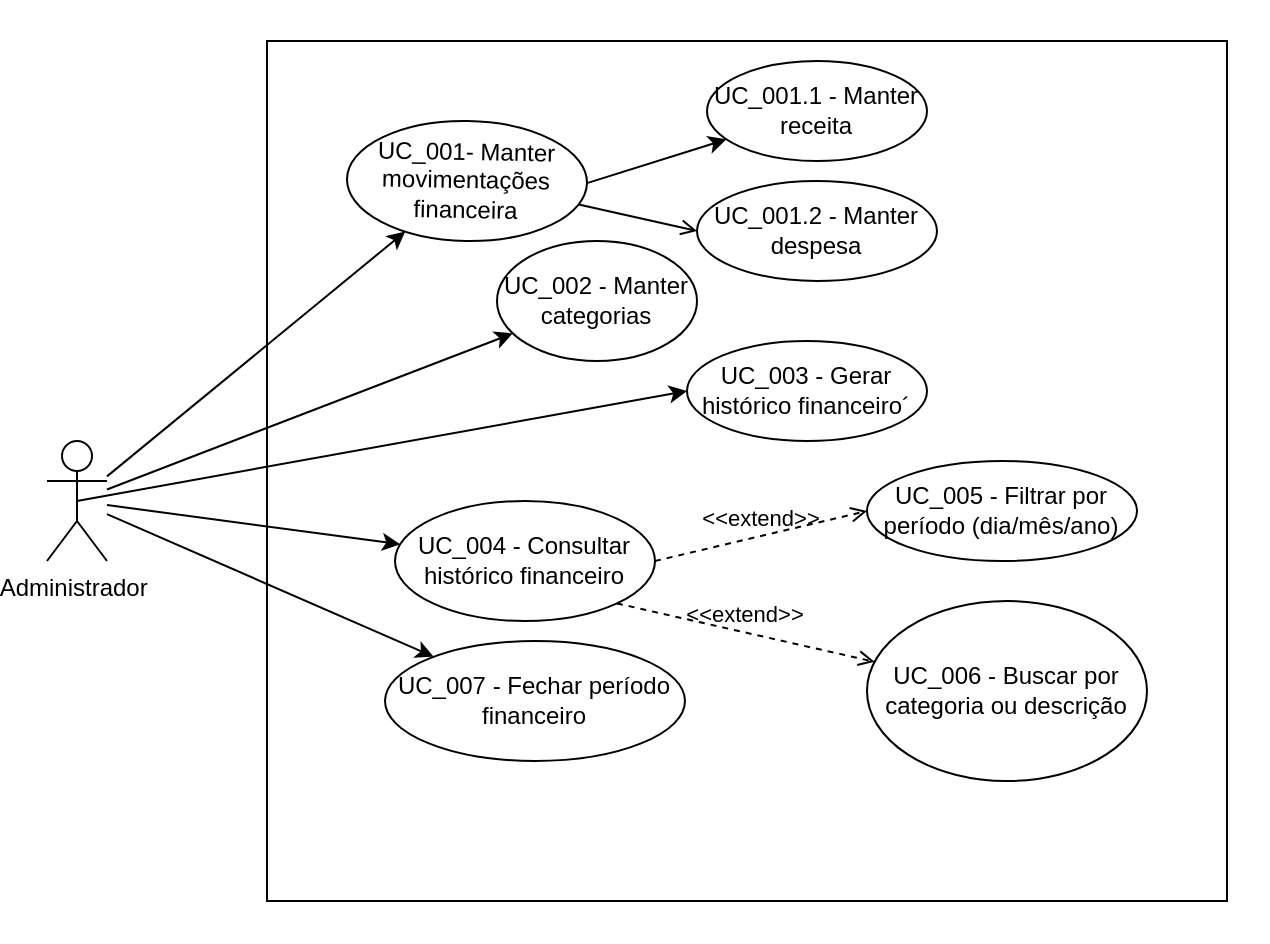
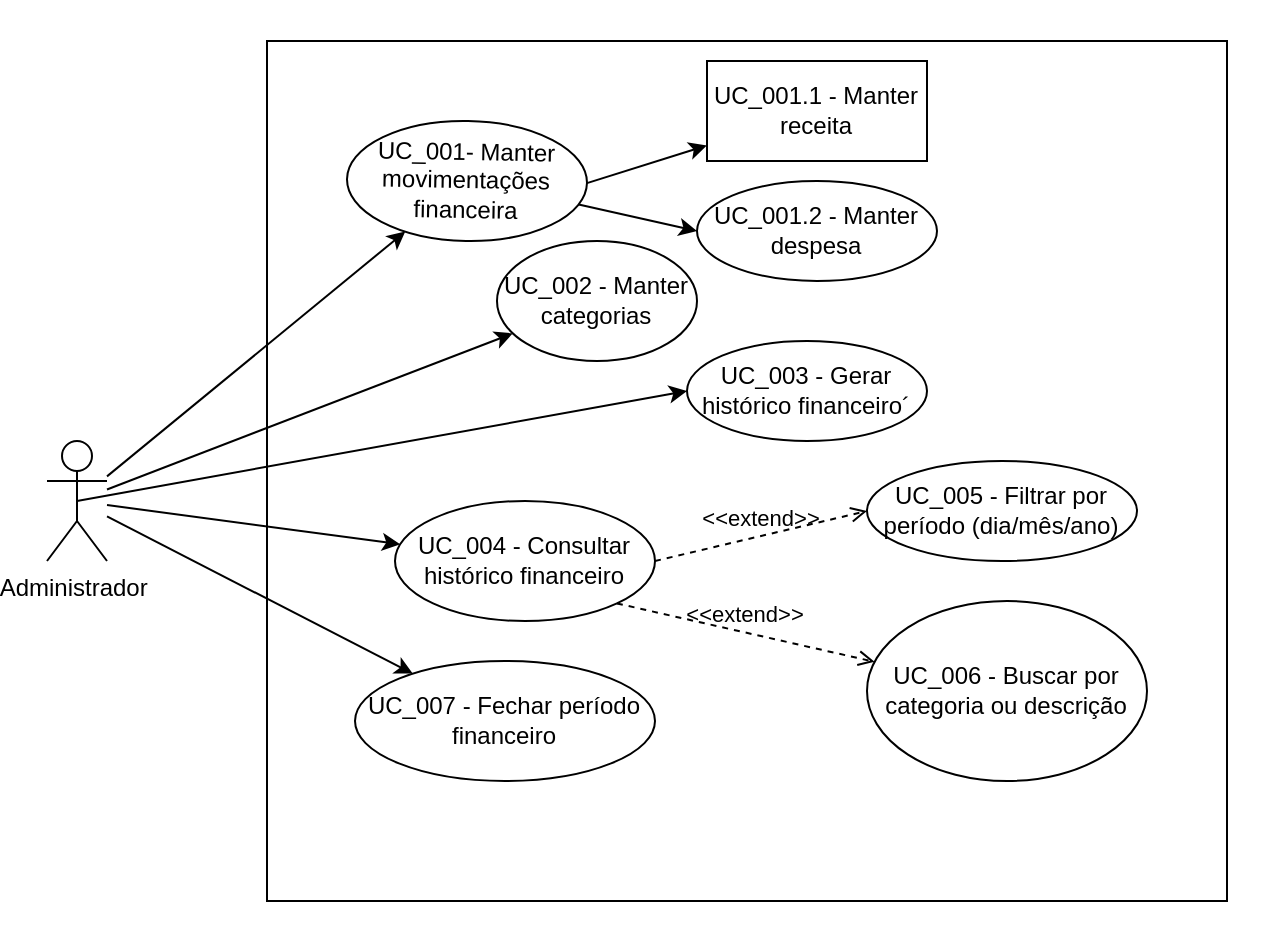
node "UC_001.1 - Manter receita": shape ellipse -> rectangle
edge "UC_001- Manter movimentações financeira" -> "UC_001.2 - Manter despesa": arrowhead open -> classic
node "UC_007 - Fechar período financeiro": moved (535, 701) -> (505, 721)
